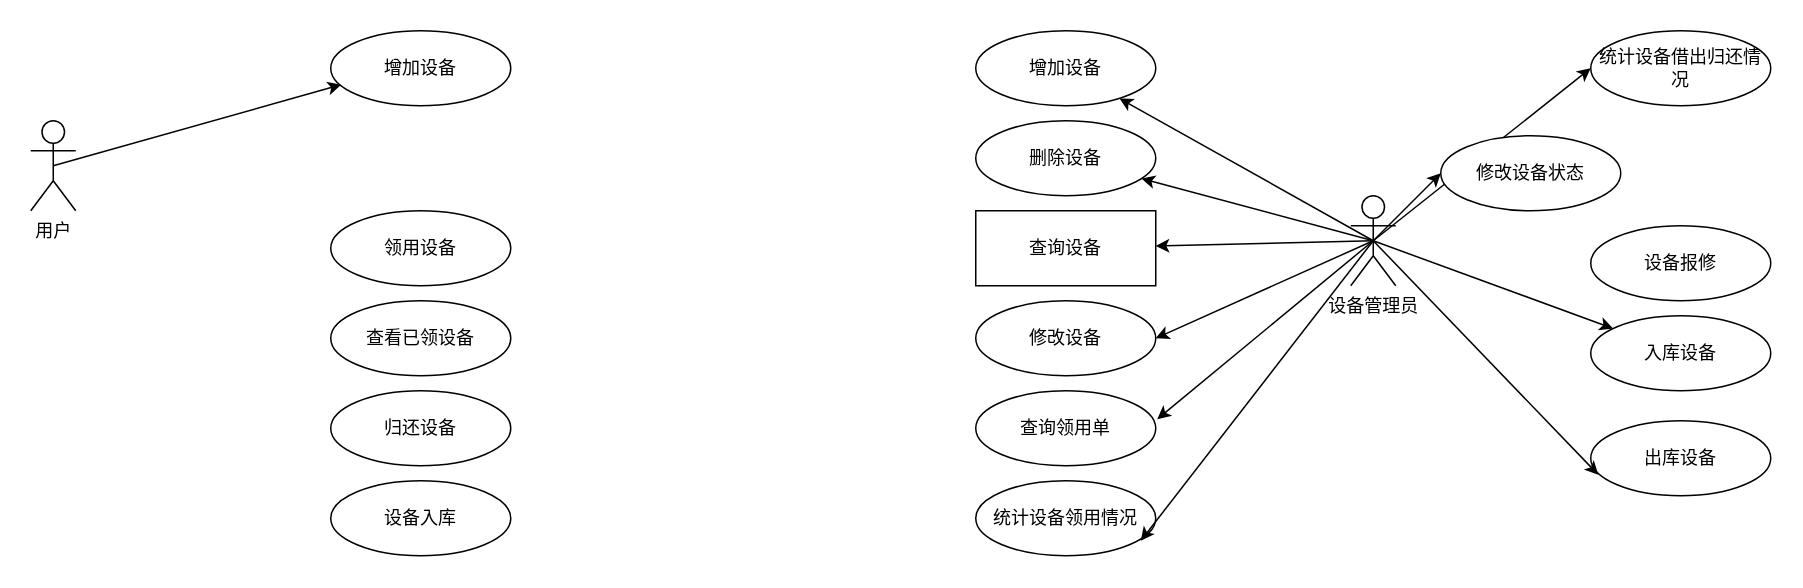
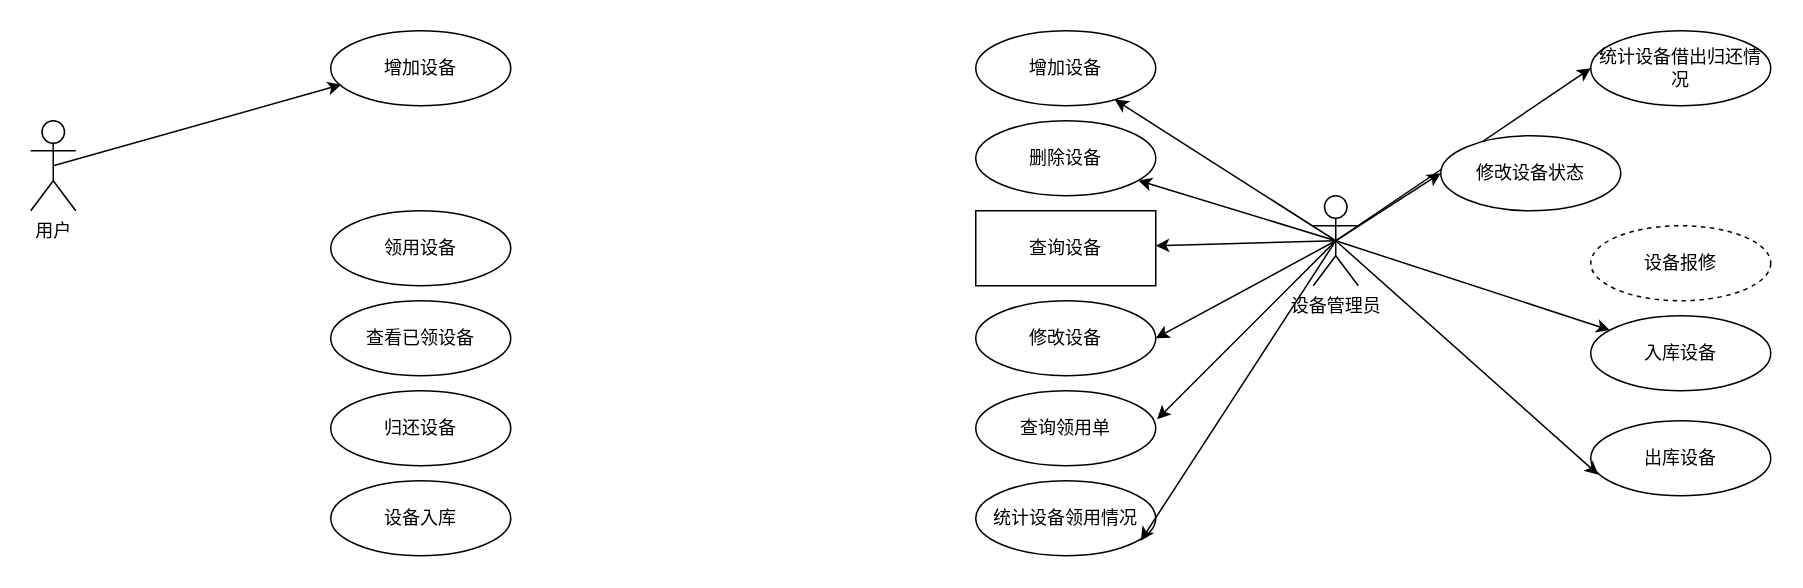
node "设备管理员": moved (1373, 241) -> (1336, 241)
node "设备报修": style solid -> dashed
